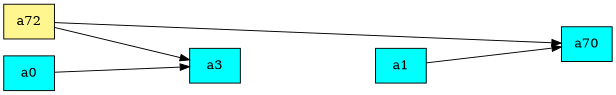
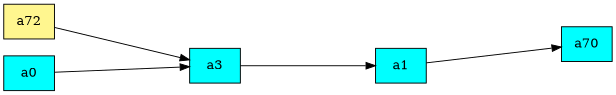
edge "a72" -> "a70": removed
edge "a3" -> "a1": added
